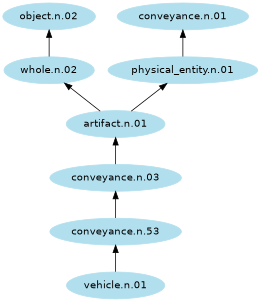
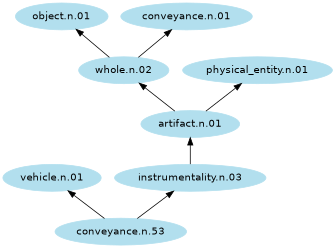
node "object.n.02": label "object.n.02" -> "object.n.01"
edge "physical_entity.n.01" -> "conveyance.n.01": now "whole.n.02" -> "conveyance.n.01"
node "conveyance.n.03": label "conveyance.n.03" -> "instrumentality.n.03"
edge "vehicle.n.01" -> "conveyance.n.53": reversed
